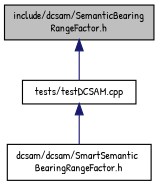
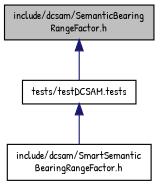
node "tests/testDCSAM.cpp": label "tests/testDCSAM.cpp" -> "tests/testDCSAM.tests"
node "dcsam/dcsam/SmartSemantic BearingRangeFactor.h": label "dcsam/dcsam/SmartSemantic BearingRangeFactor.h" -> "include/dcsam/SmartSemantic BearingRangeFactor.h"
